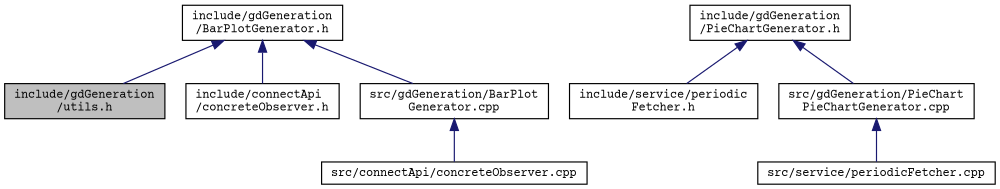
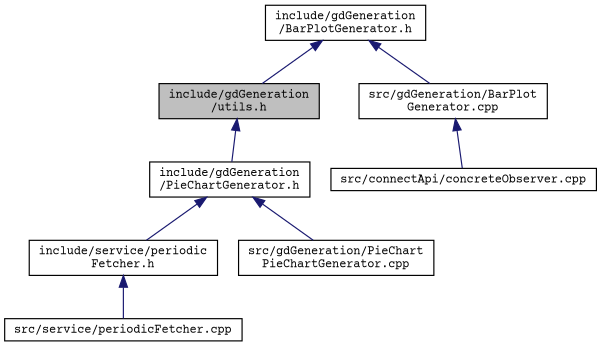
node "include/connectApi /concreteObserver.h": removed
edge "include/gdGeneration /PieChartGenerator.h" -> "include/gdGeneration /utils.h": added
edge "src/service/periodicFetcher.cpp" -> "src/gdGeneration/PieChart PieChartGenerator.cpp": now "src/service/periodicFetcher.cpp" -> "include/service/periodic Fetcher.h"
